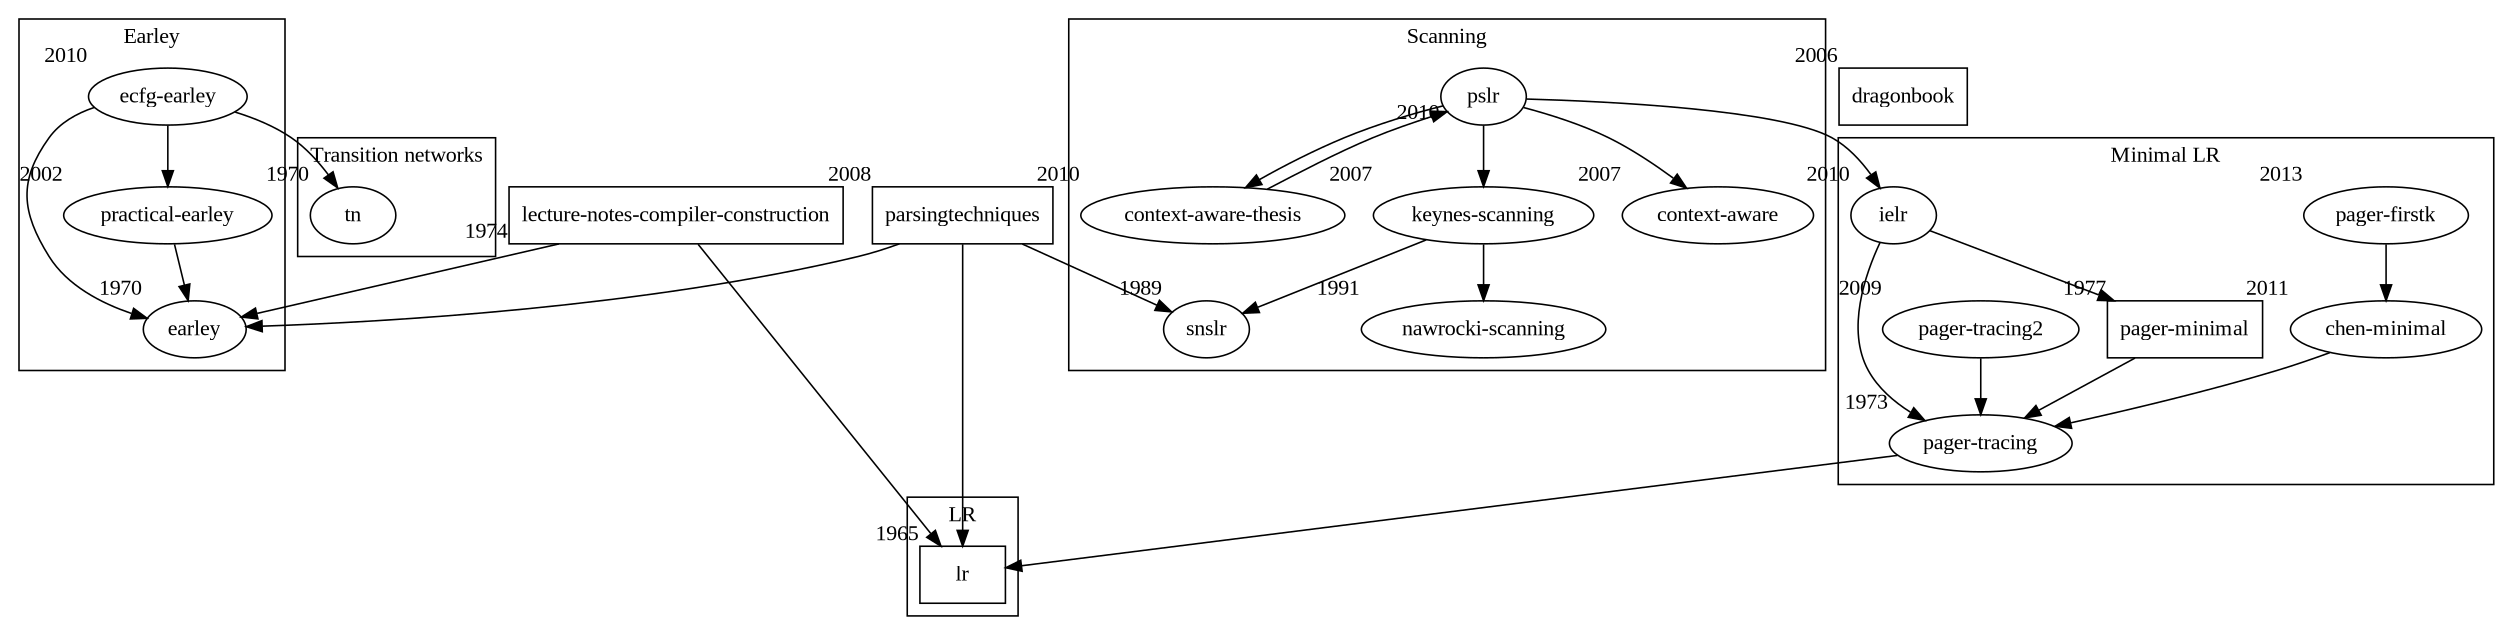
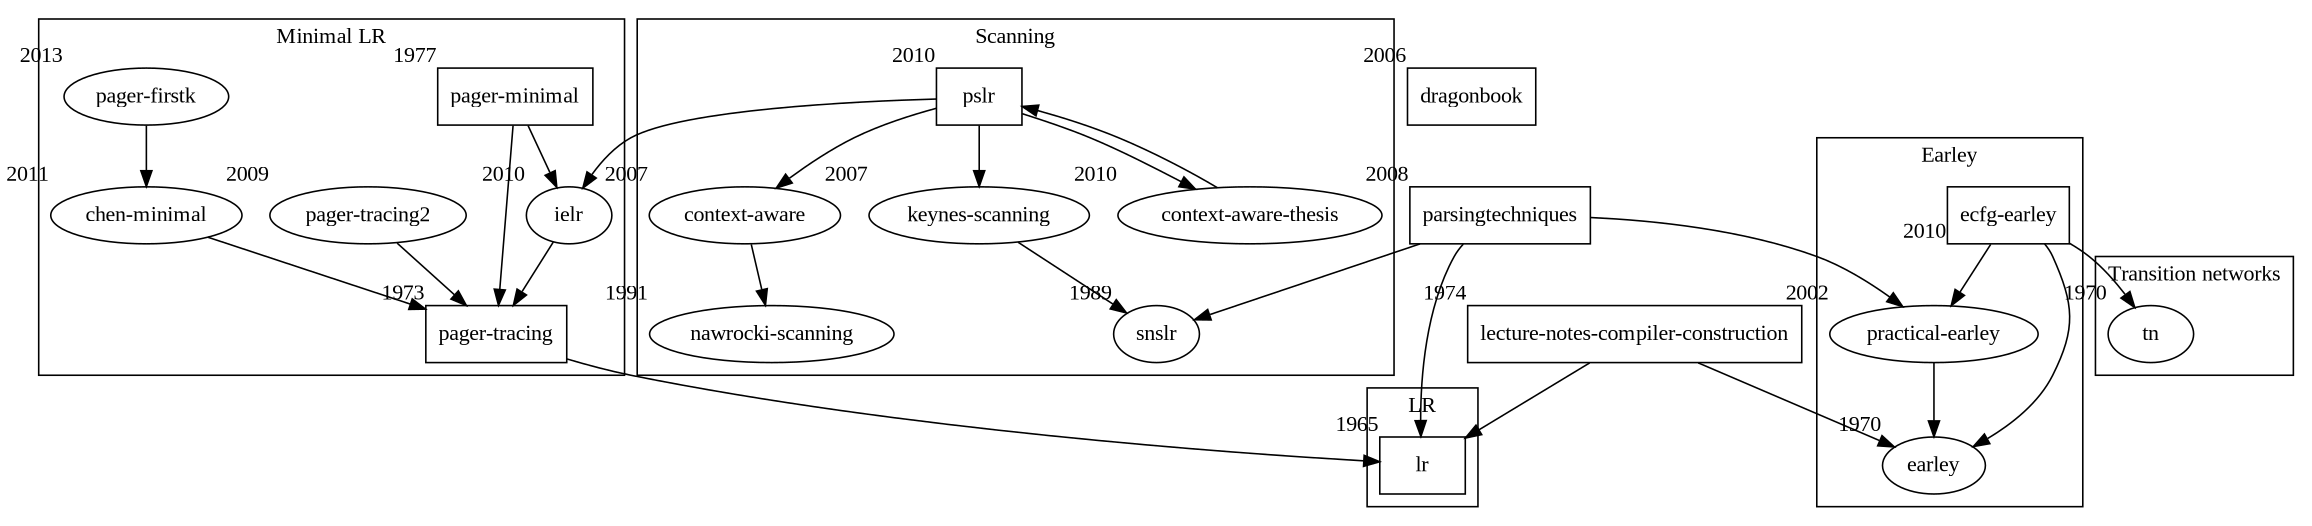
node "ecfg-earley 2010": shape ellipse -> box
node "pslr 2010": shape ellipse -> box
edge "ielr 2010" -> "pager-minimal 1977": reversed
edge "keynes-scanning 2007" -> "nawrocki-scanning 1991": now "context-aware 2007" -> "nawrocki-scanning 1991"
edge "parsingtechniques 2008" -> "earley 1970": now "parsingtechniques 2008" -> "practical-earley 2002"
node "pager-tracing 1973": shape ellipse -> box
